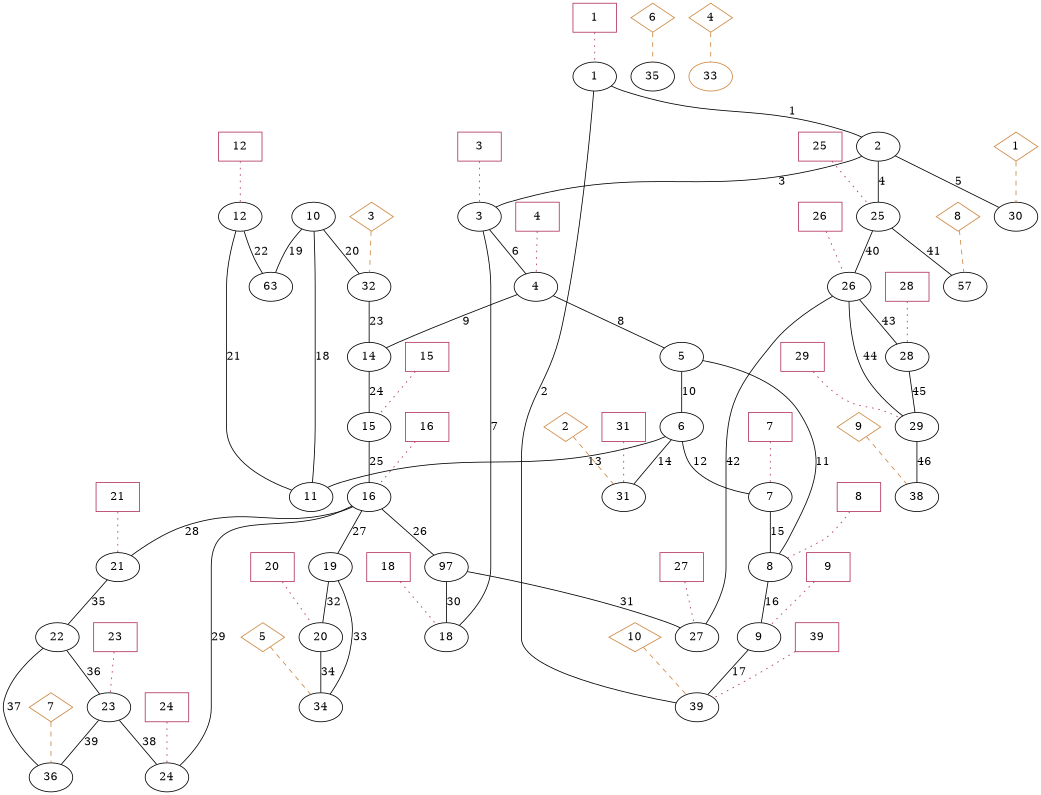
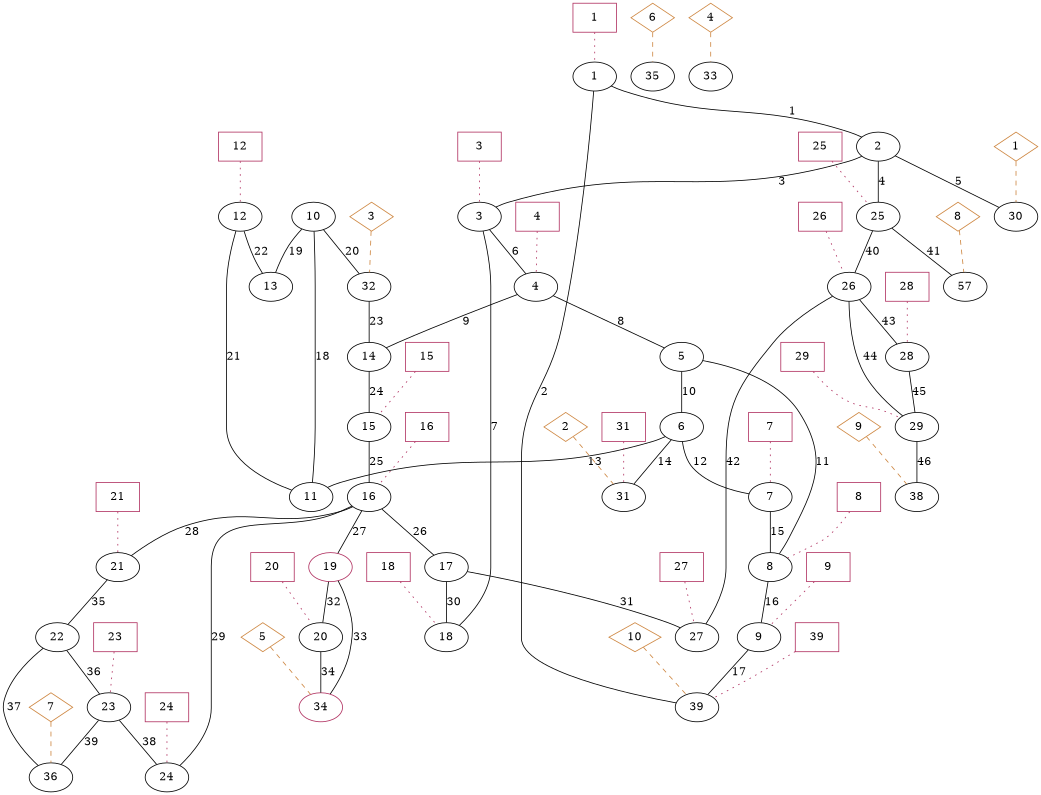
node "33": color peru -> black
node "63": label "63" -> "13"
node "19": color black -> maroon
node "97": label "97" -> "17"
node "34": color black -> maroon
